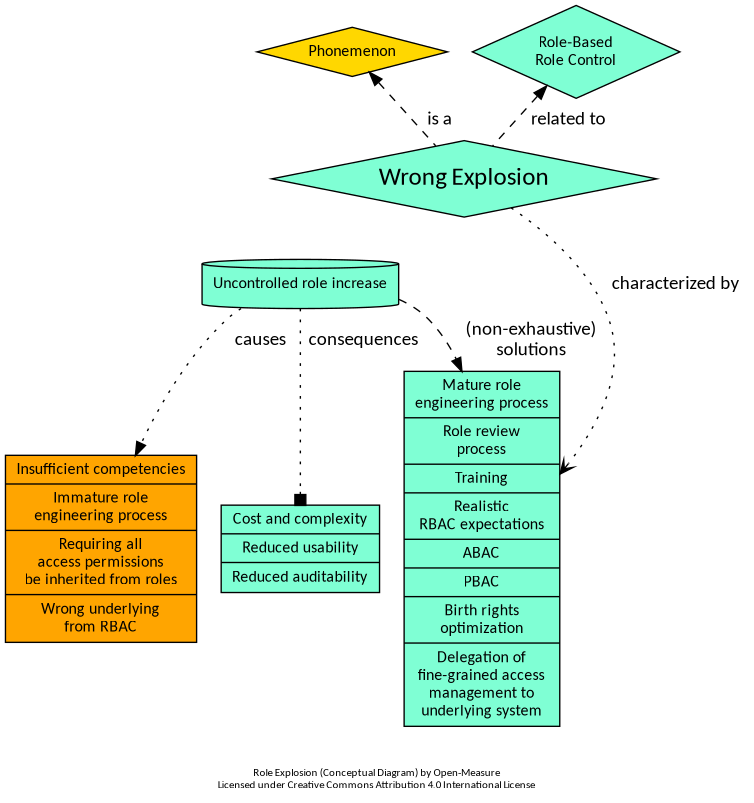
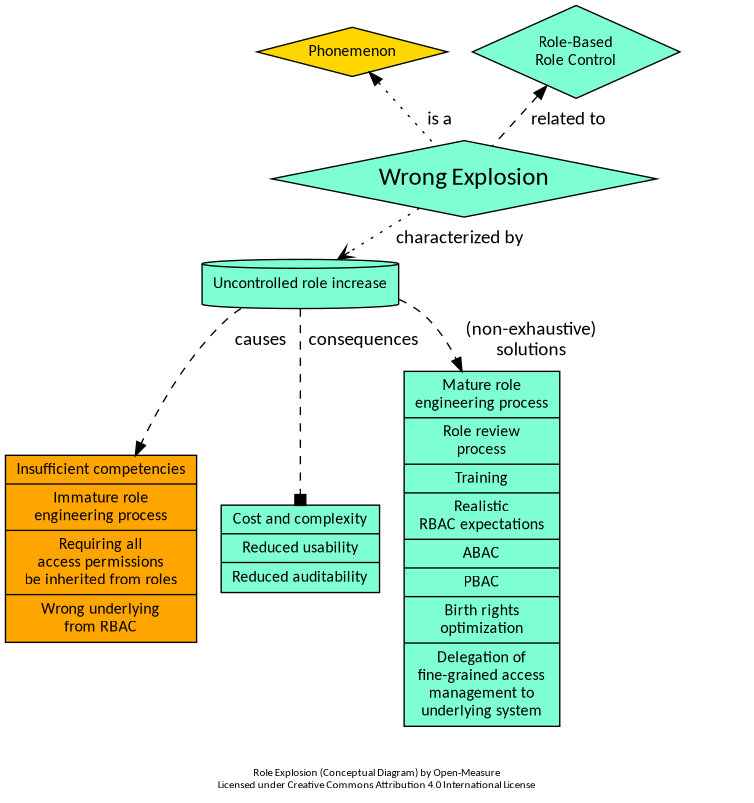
edge "Wrong Explosion" -> "Phonemenon": style dashed -> dotted
edge "Wrong Explosion" -> "Mature role": now "Wrong Explosion" -> "Uncontrolled role increase"
edge "Uncontrolled role increase" -> "Insufficient competencies": style dotted -> dashed
edge "Uncontrolled role increase" -> "Cost and complexity": style dotted -> dashed
